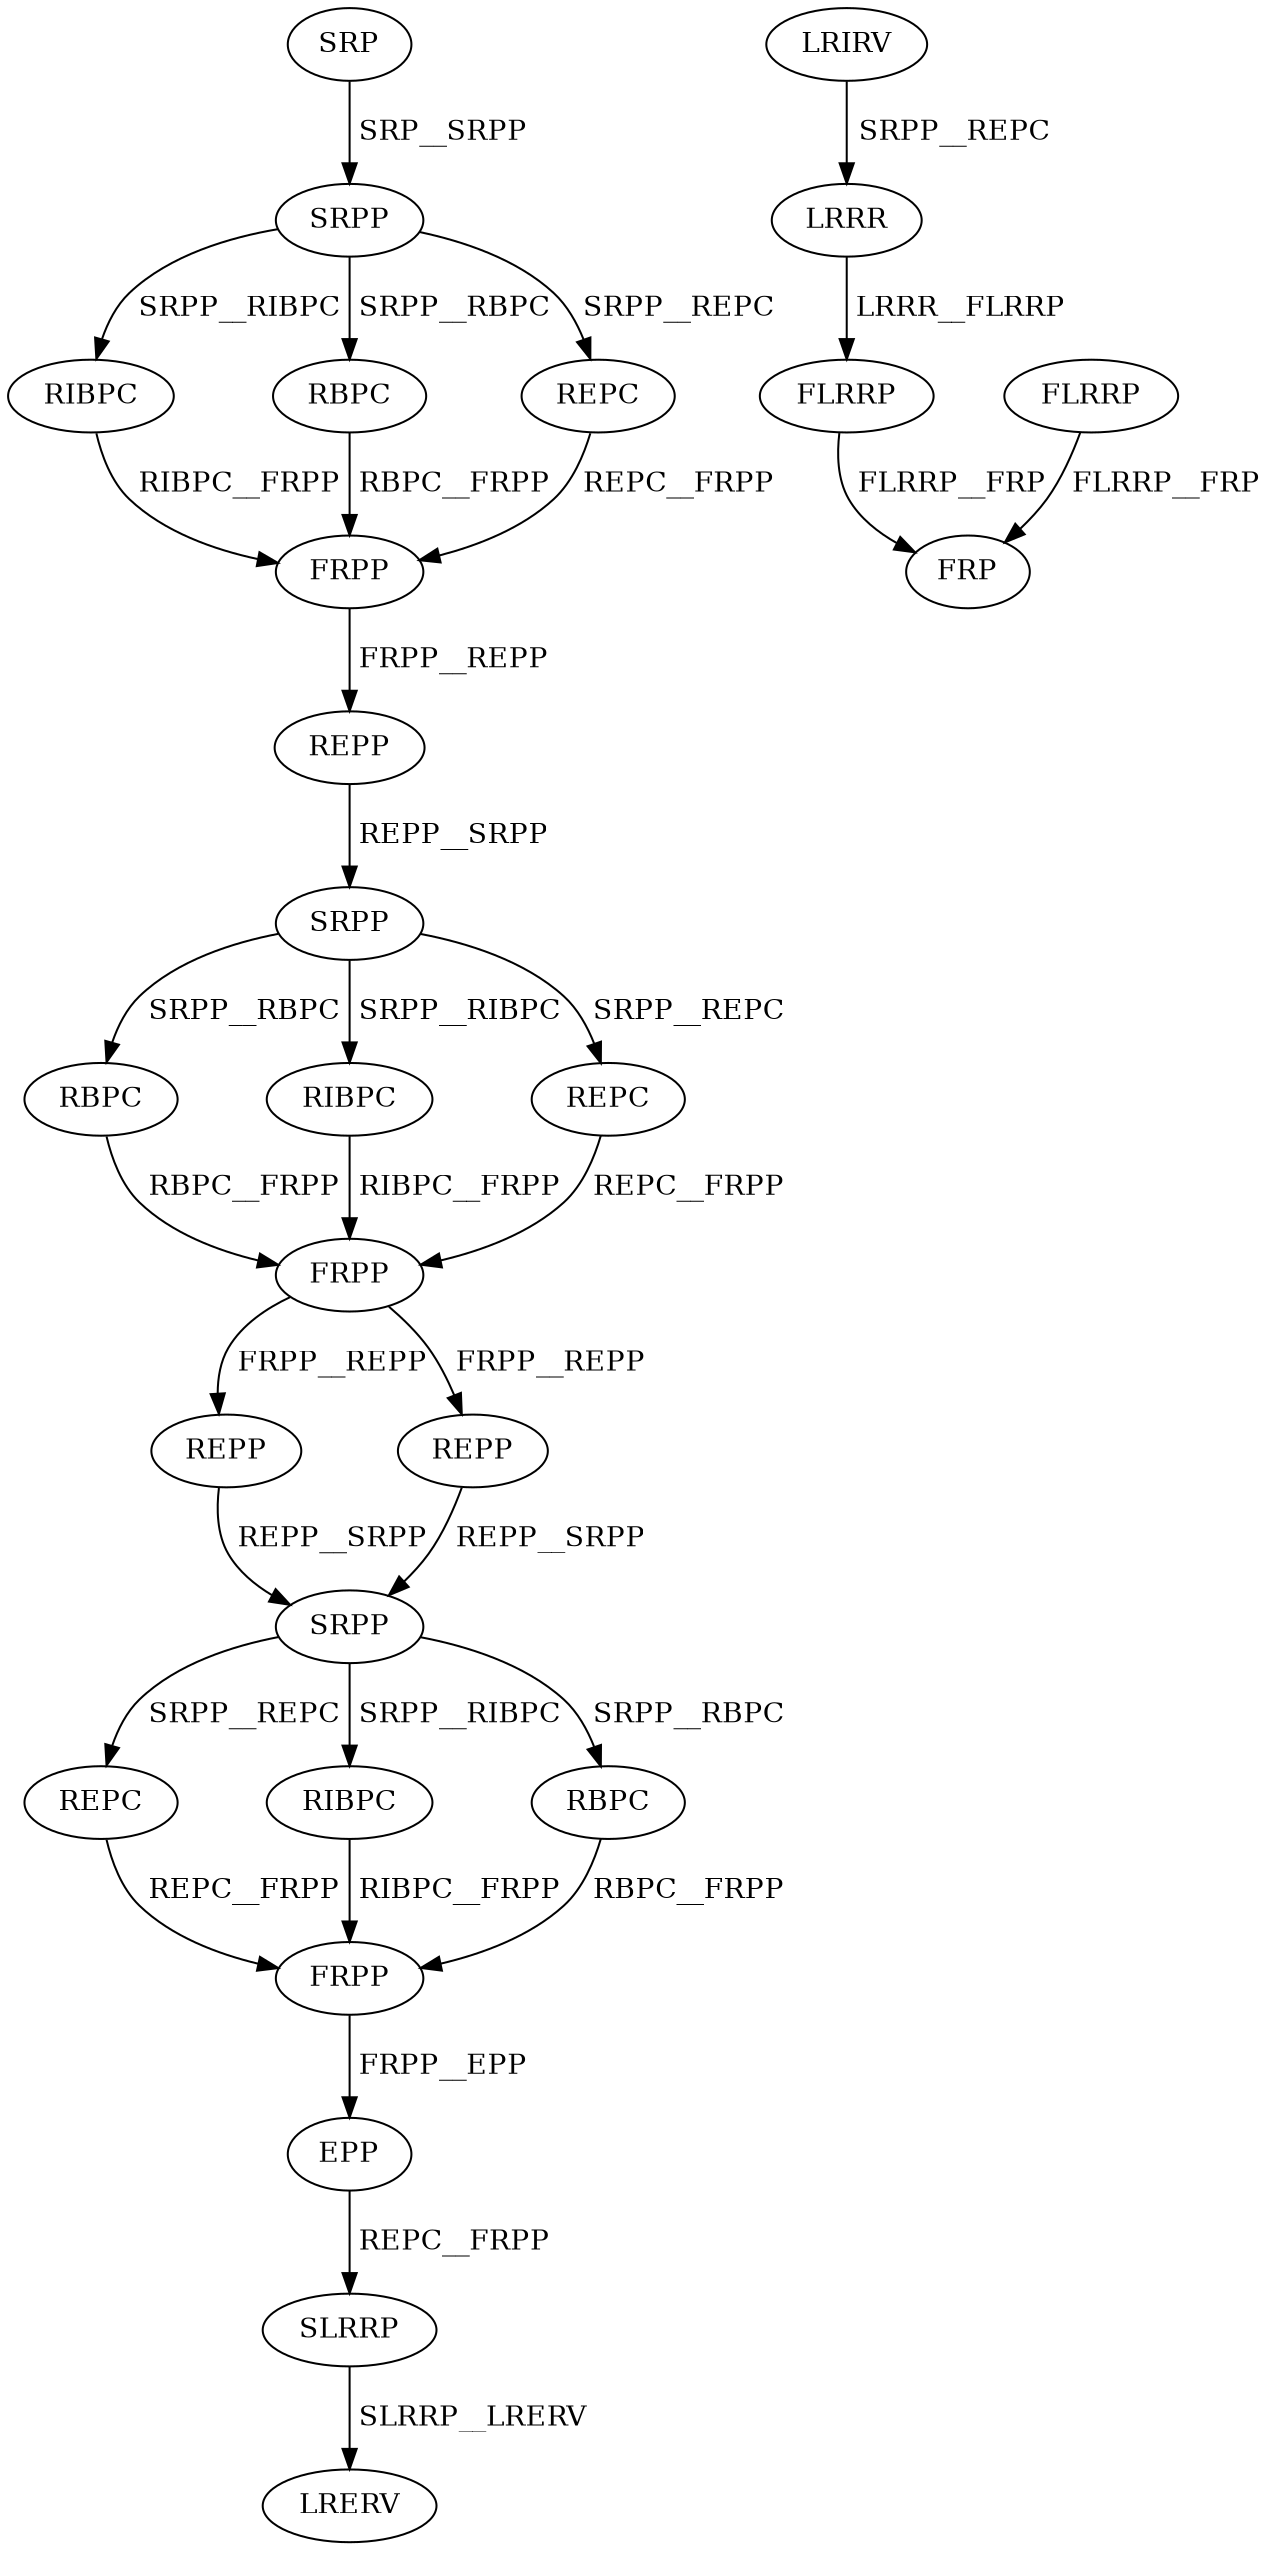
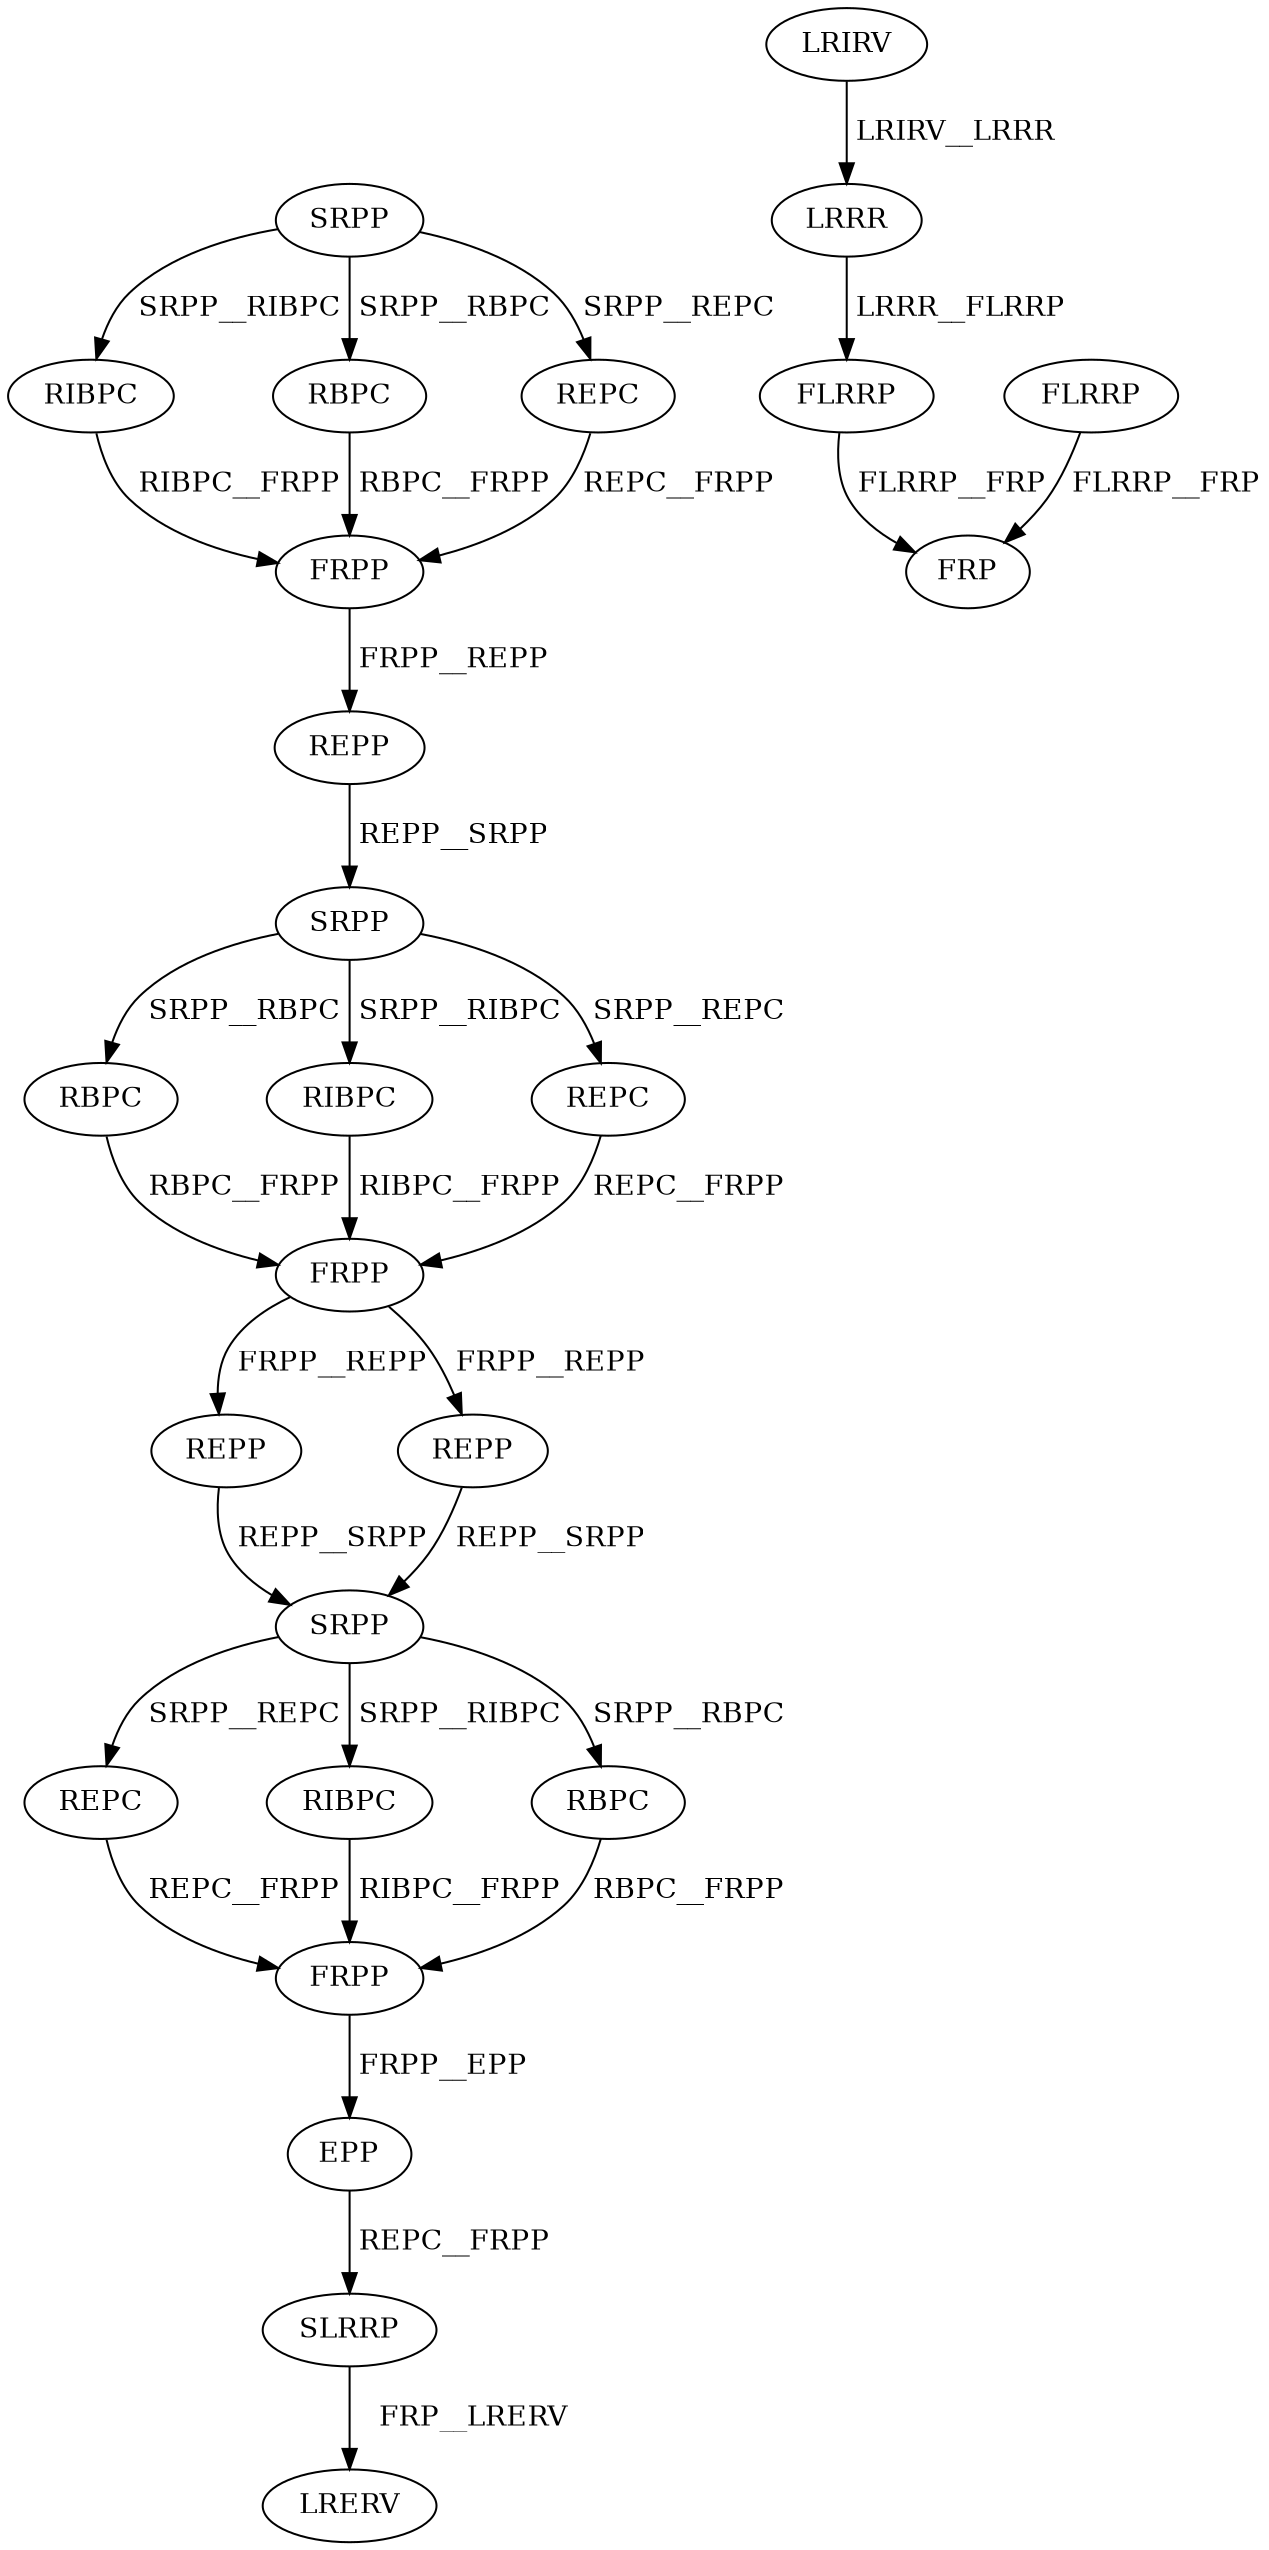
node "SRP": removed
edge "LRIRV" -> "LRRR": label " SRPP__REPC" -> " LRIRV__LRRR"
edge "SLRRP" -> "LRERV": label " SLRRP__LRERV" -> " FRP__LRERV"
